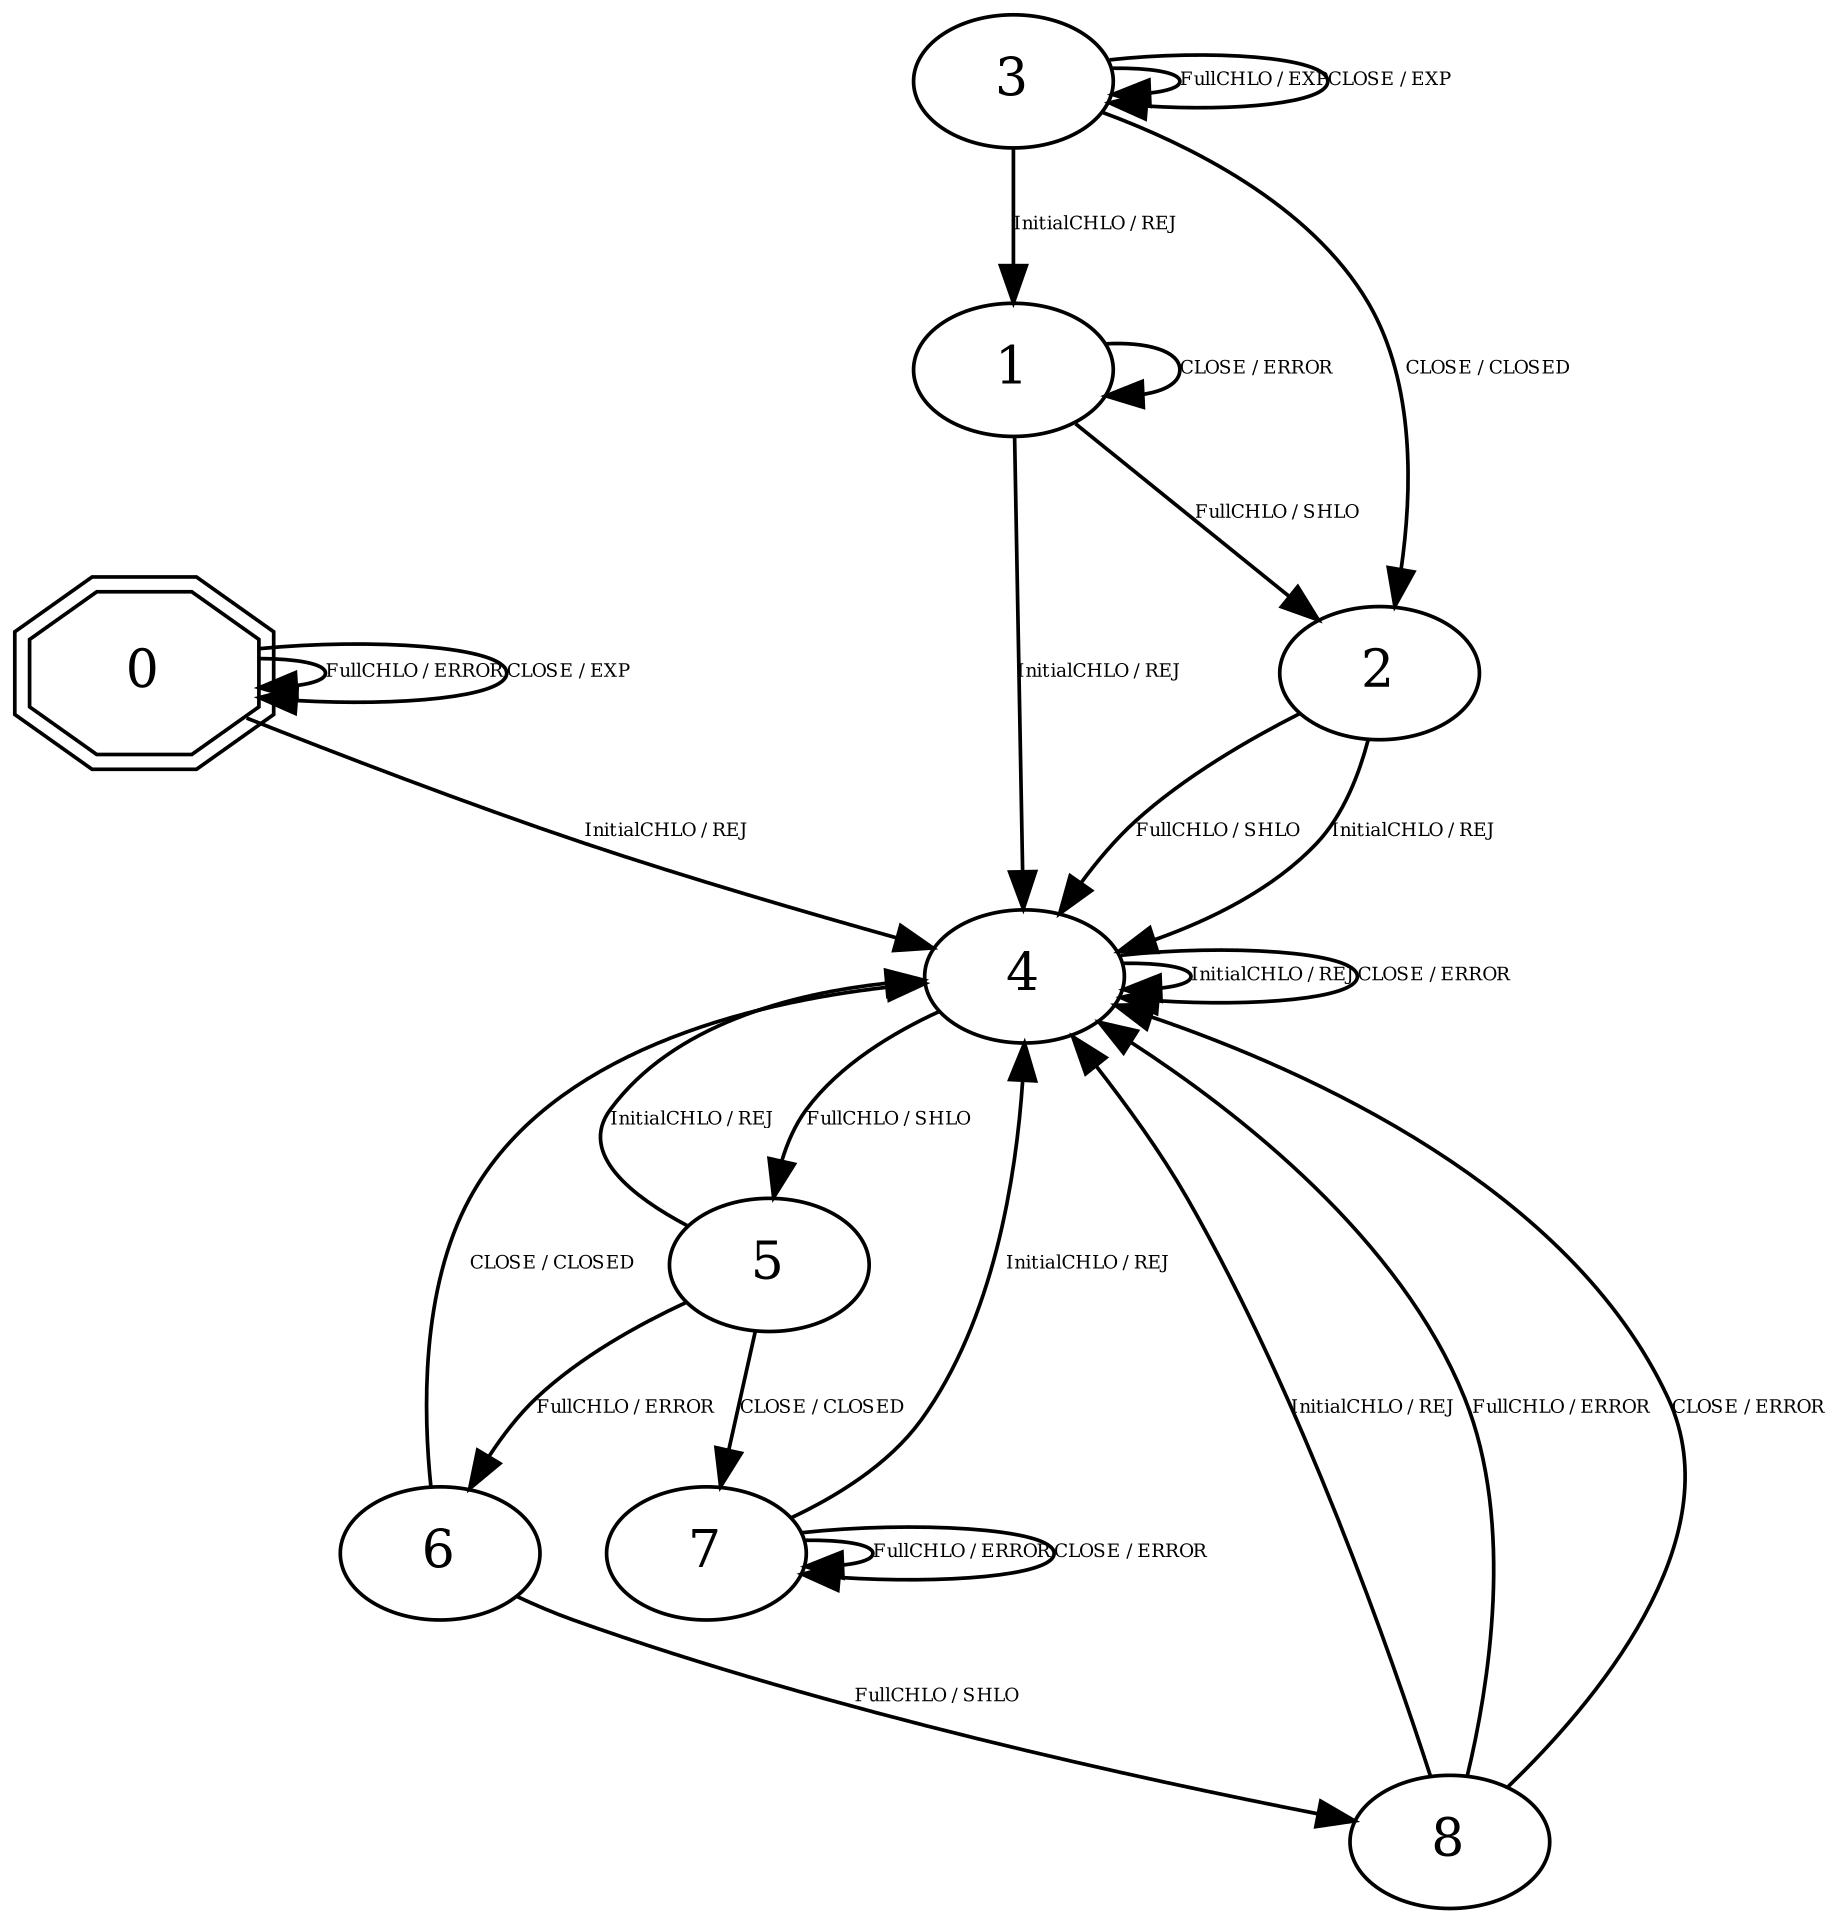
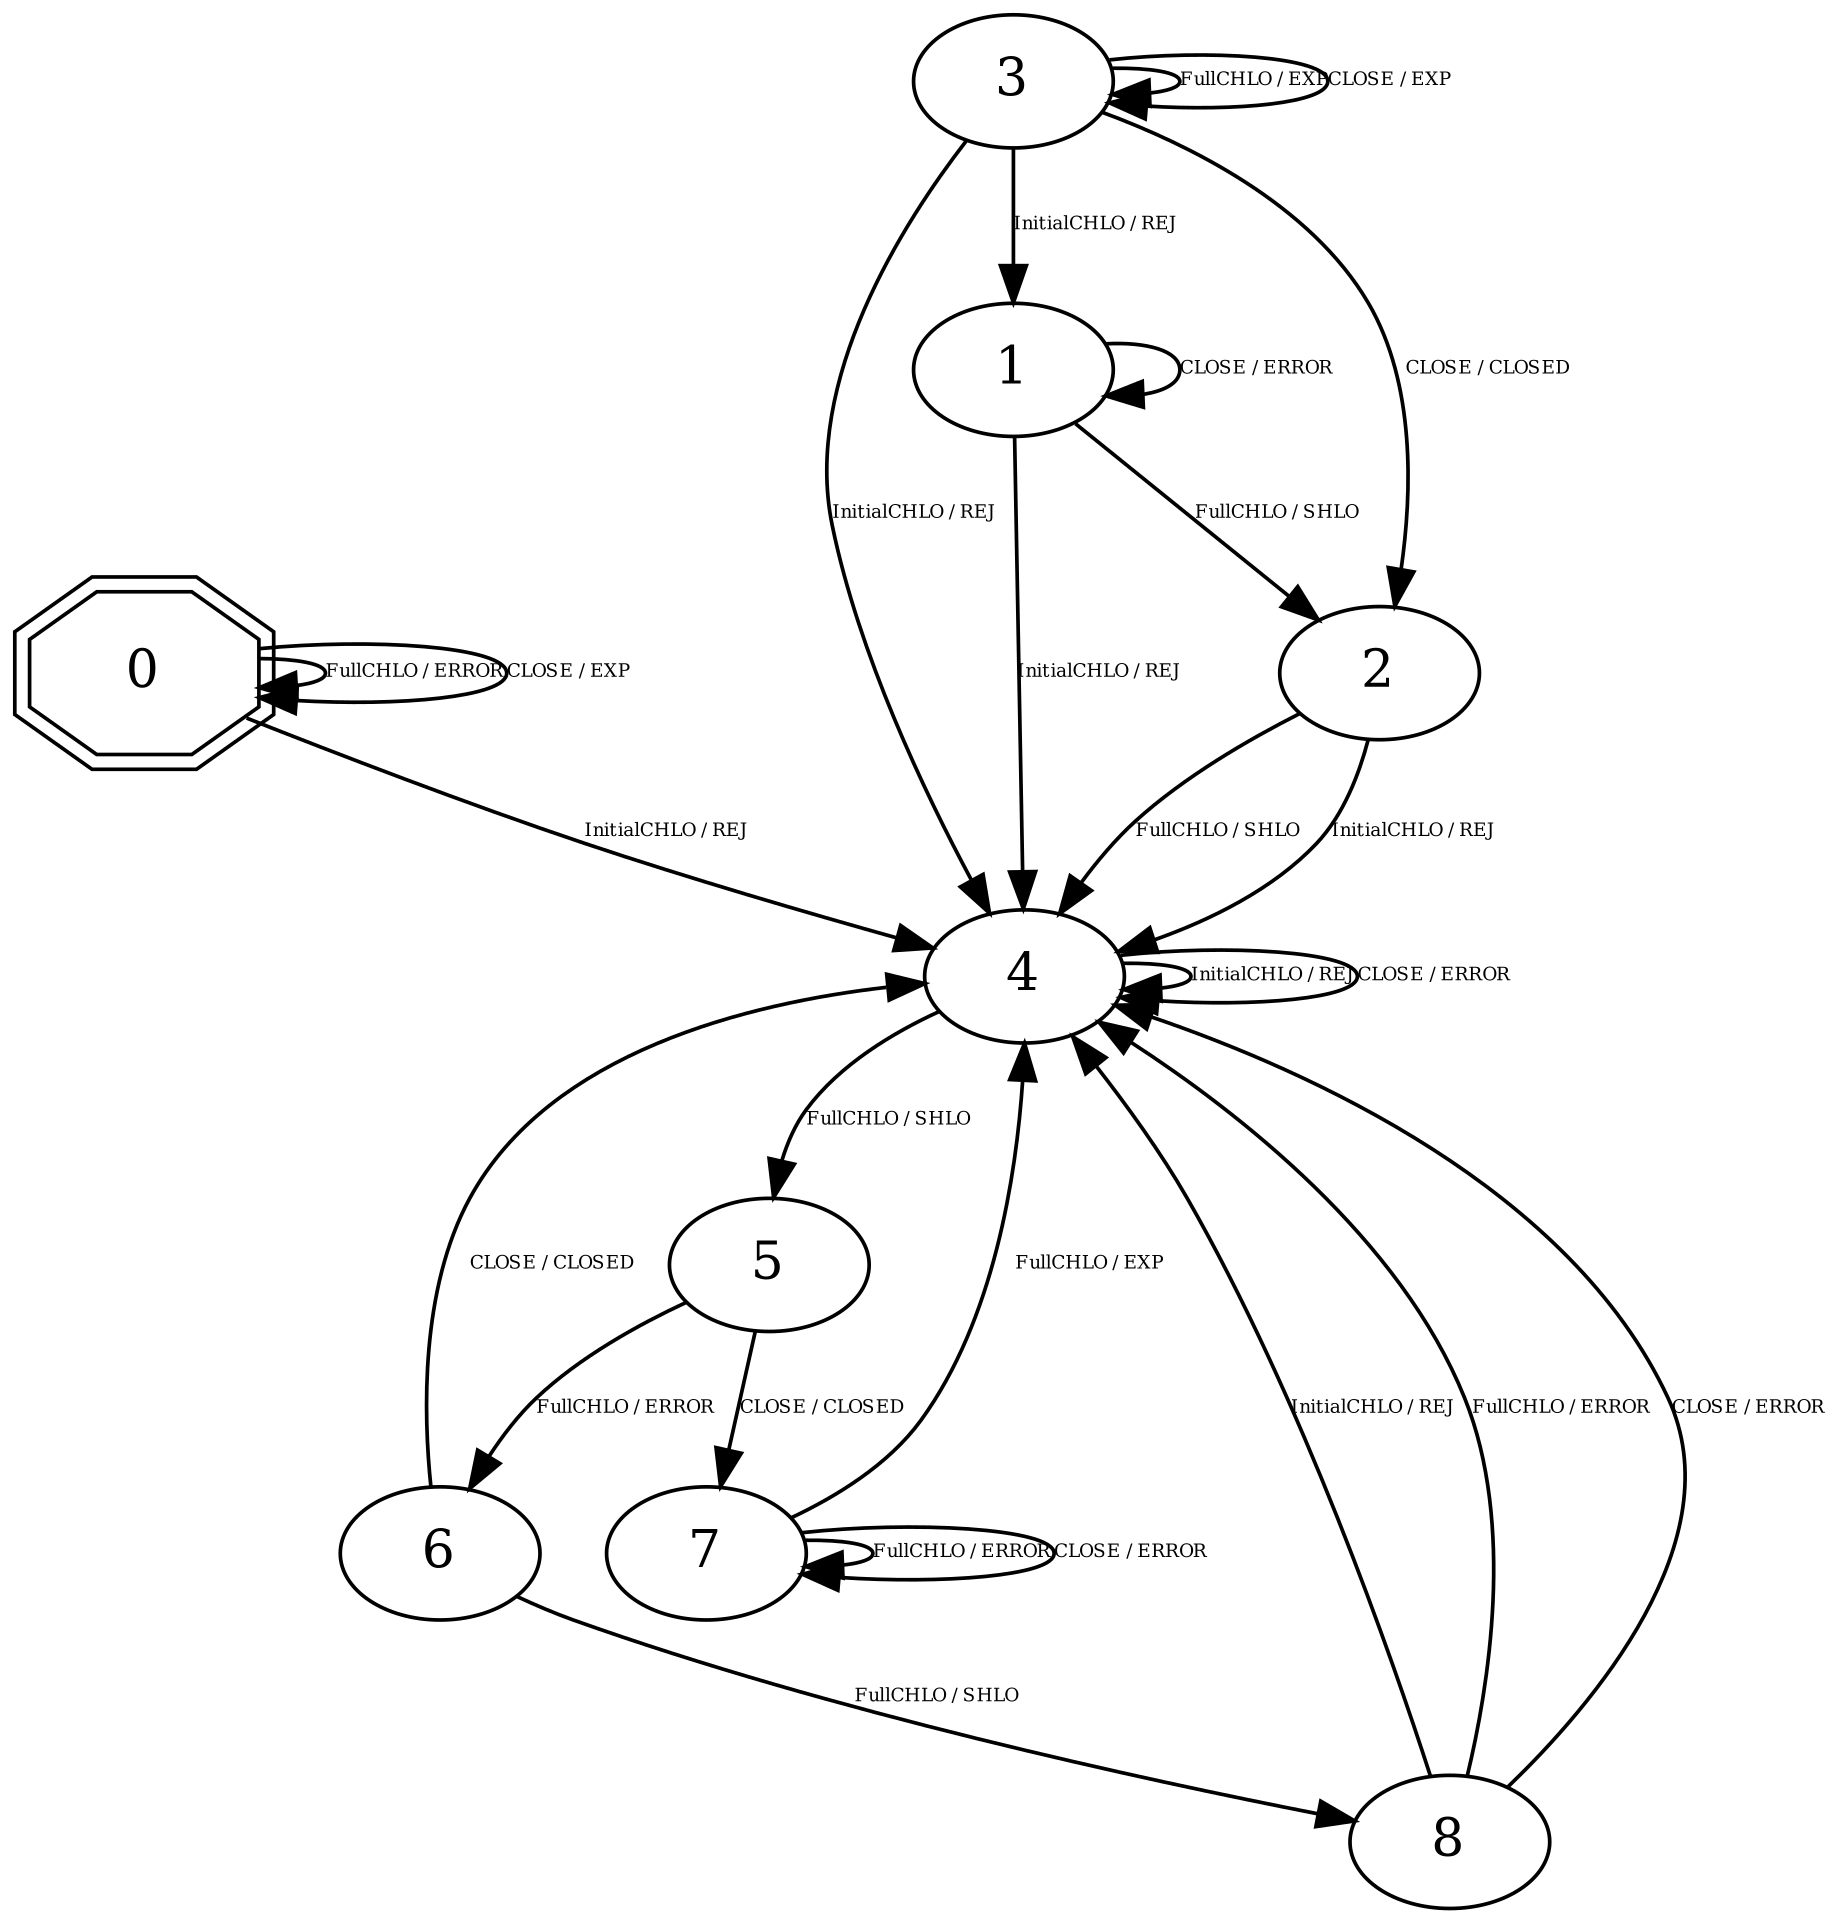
edge "5" -> "4": now "3" -> "4"
edge "7" -> "4": label "InitialCHLO / REJ" -> "FullCHLO / EXP"
